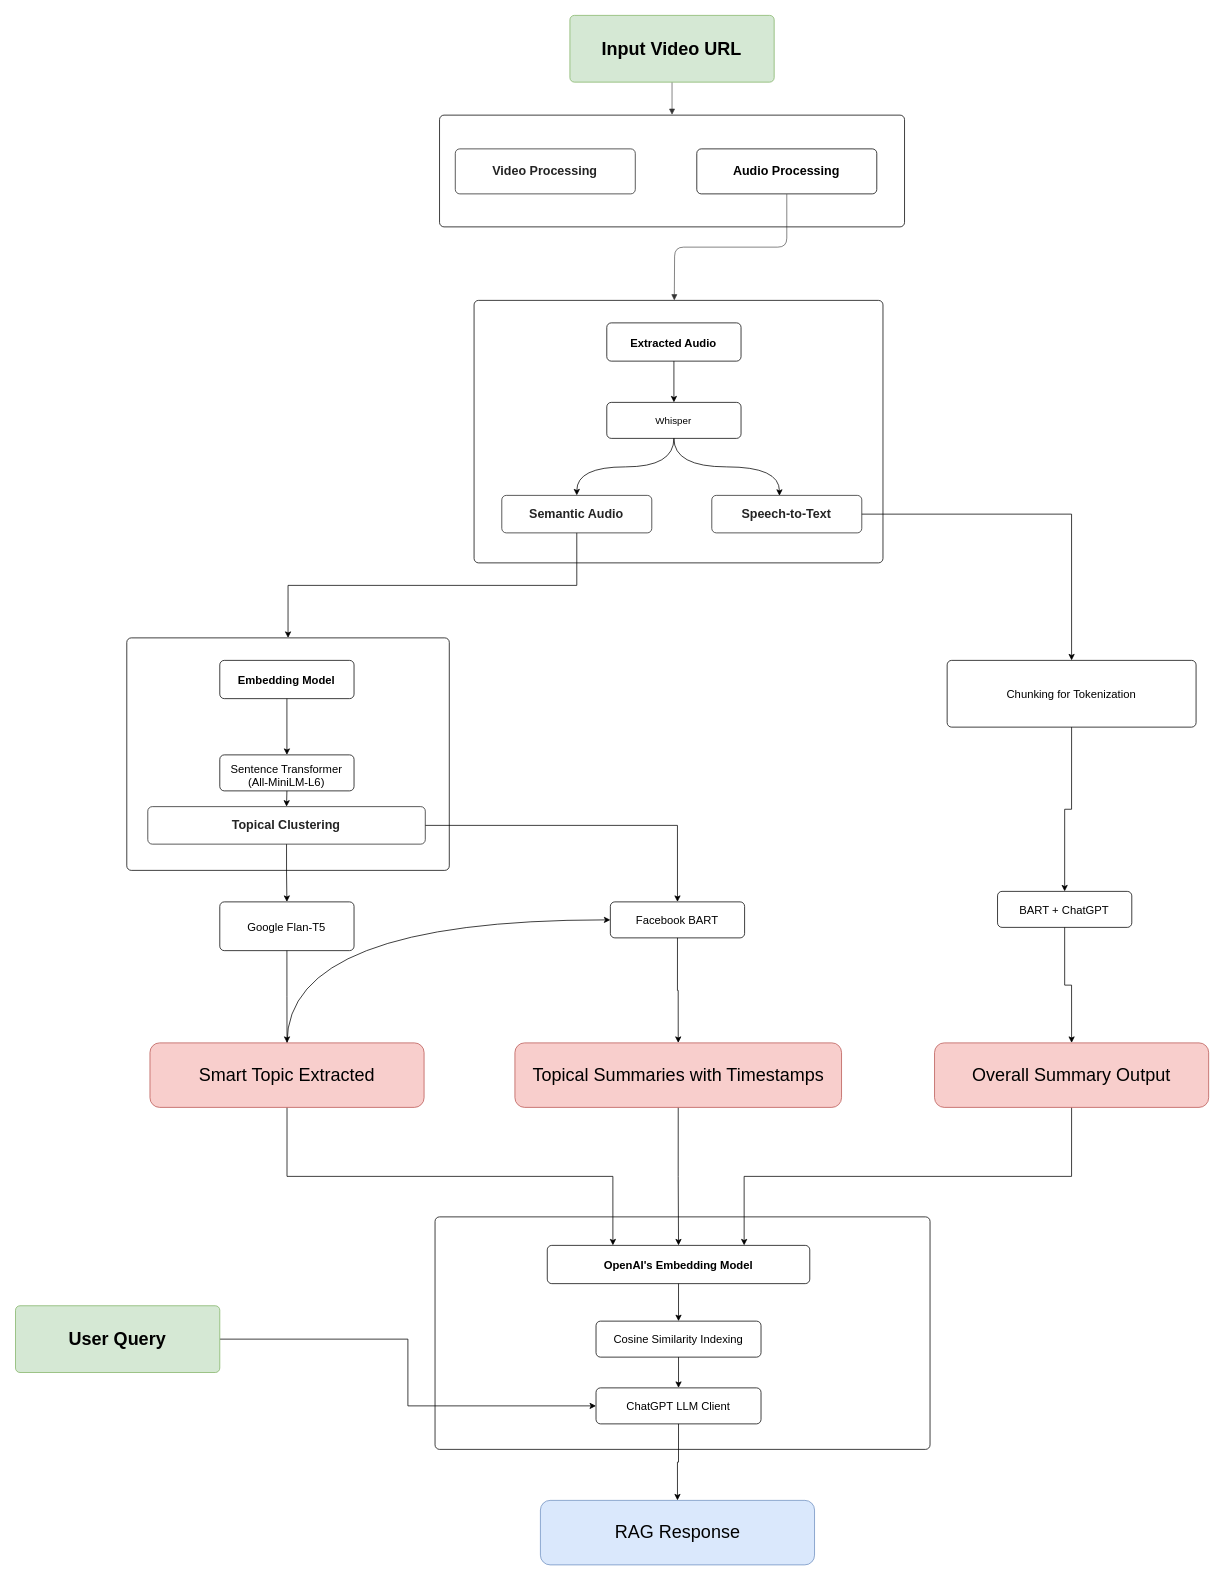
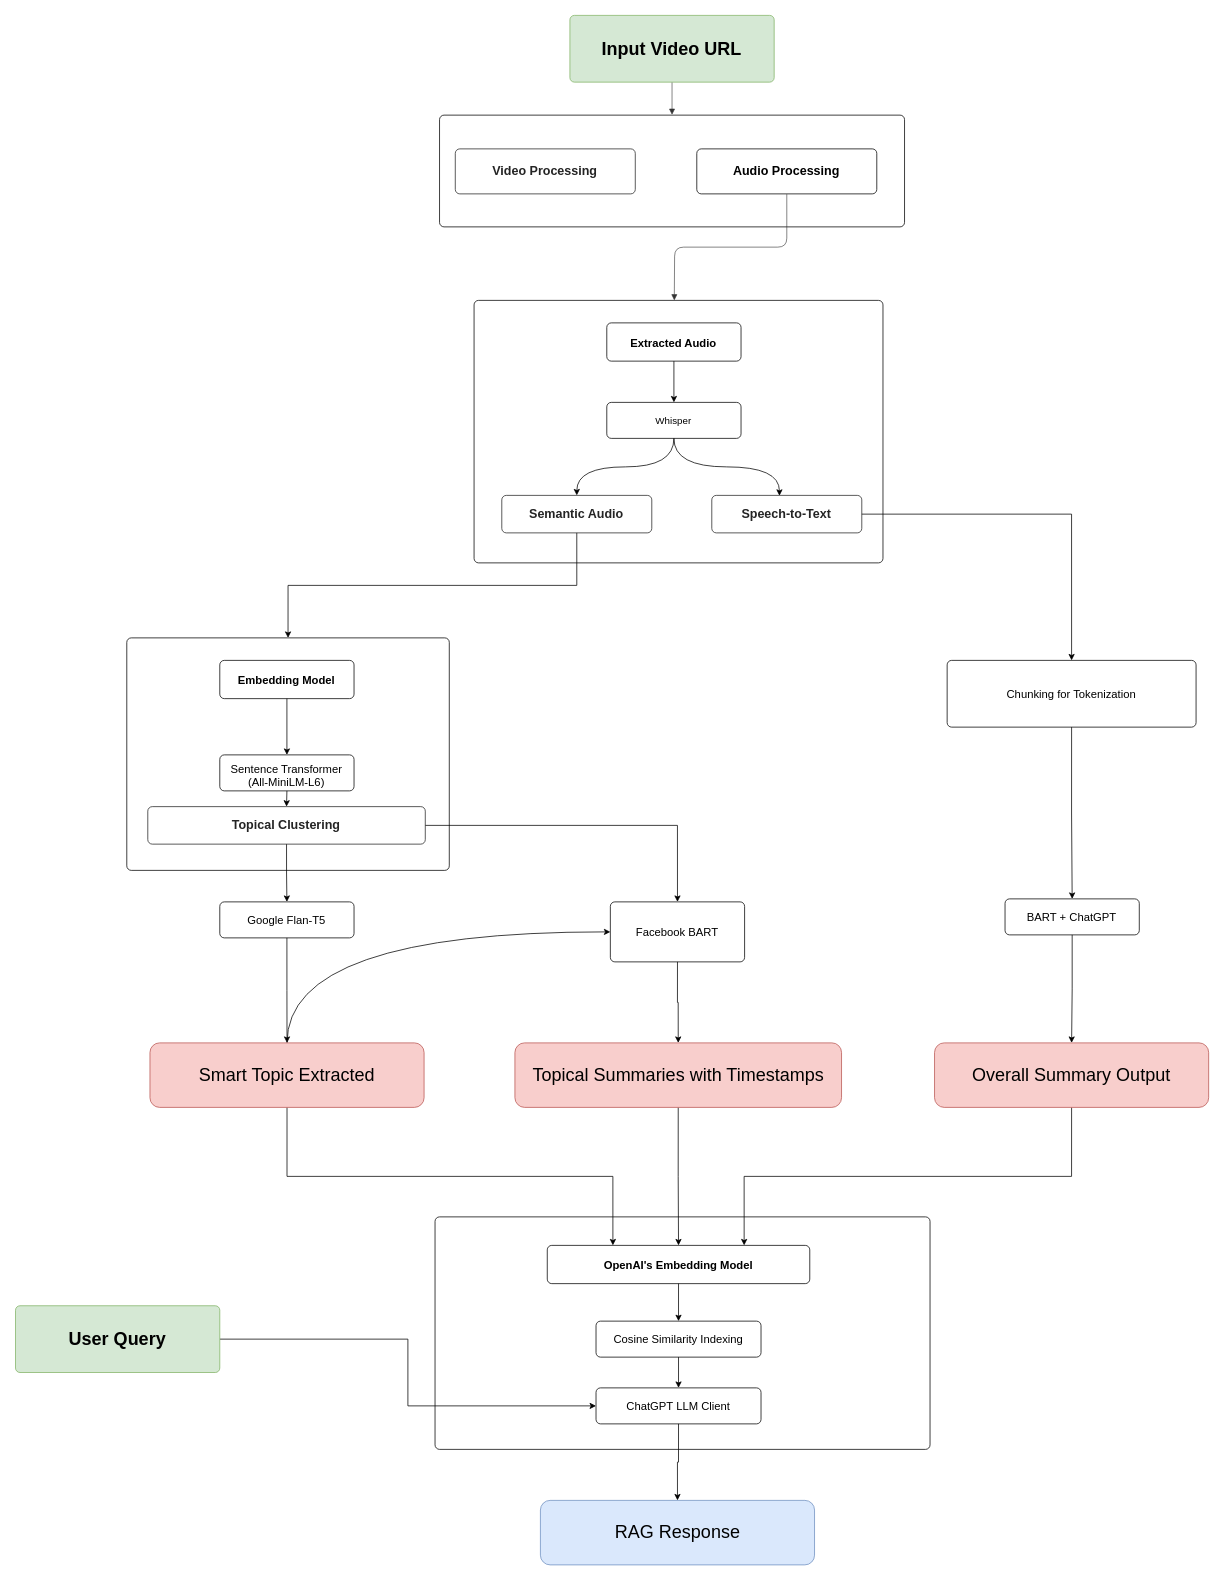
node "BART + ChatGPT": moved (1065, 909) -> (1072, 917)
node "Facebook BART": size 134x36 -> 134x60
node "Google Flan-T5": size 134x49 -> 134x36
